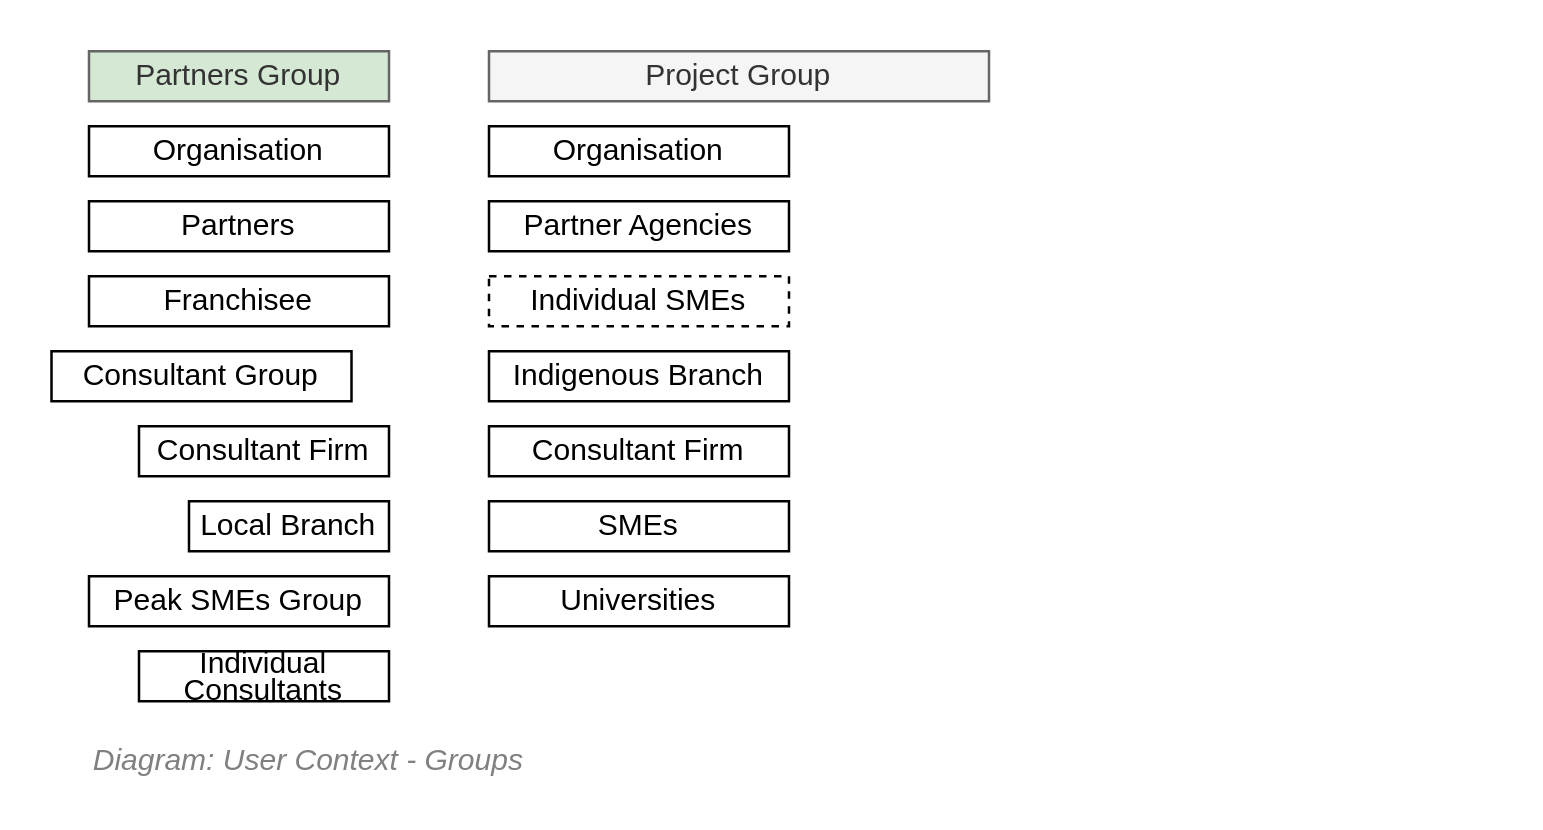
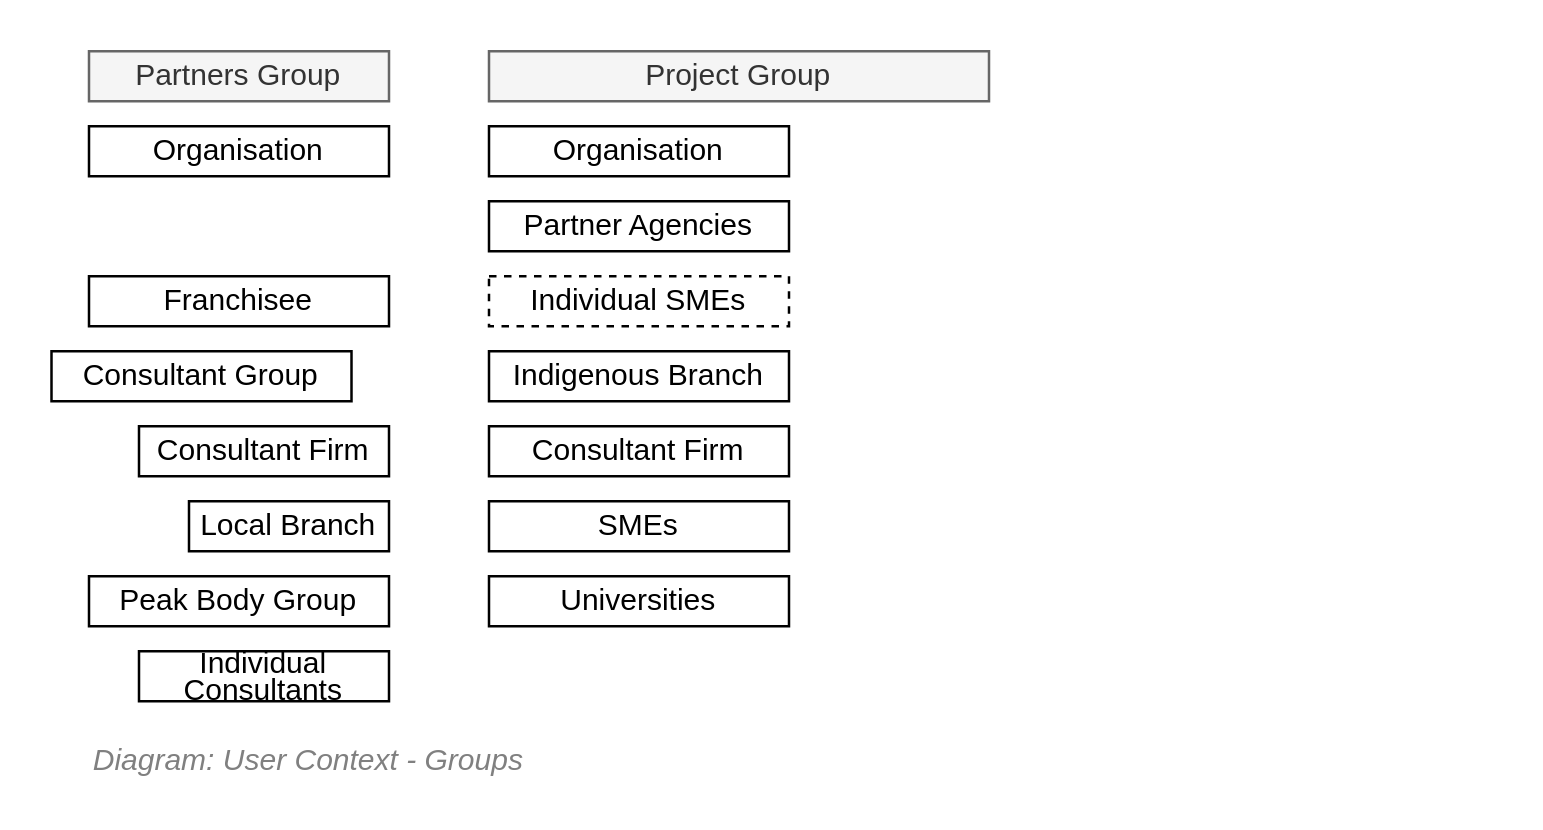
node "Partners Group": fillcolor #d5e8d4 -> #f5f5f5
node "Partners": removed
node "Peak SMEs Group": label "Peak SMEs Group" -> "Peak Body Group"
